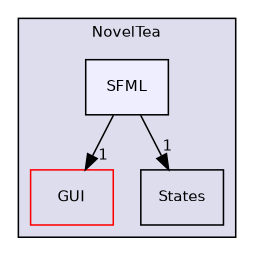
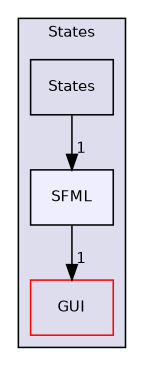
cluster "NovelTea": label "NovelTea" -> "States"
edge "SFML" -> "States": reversed
